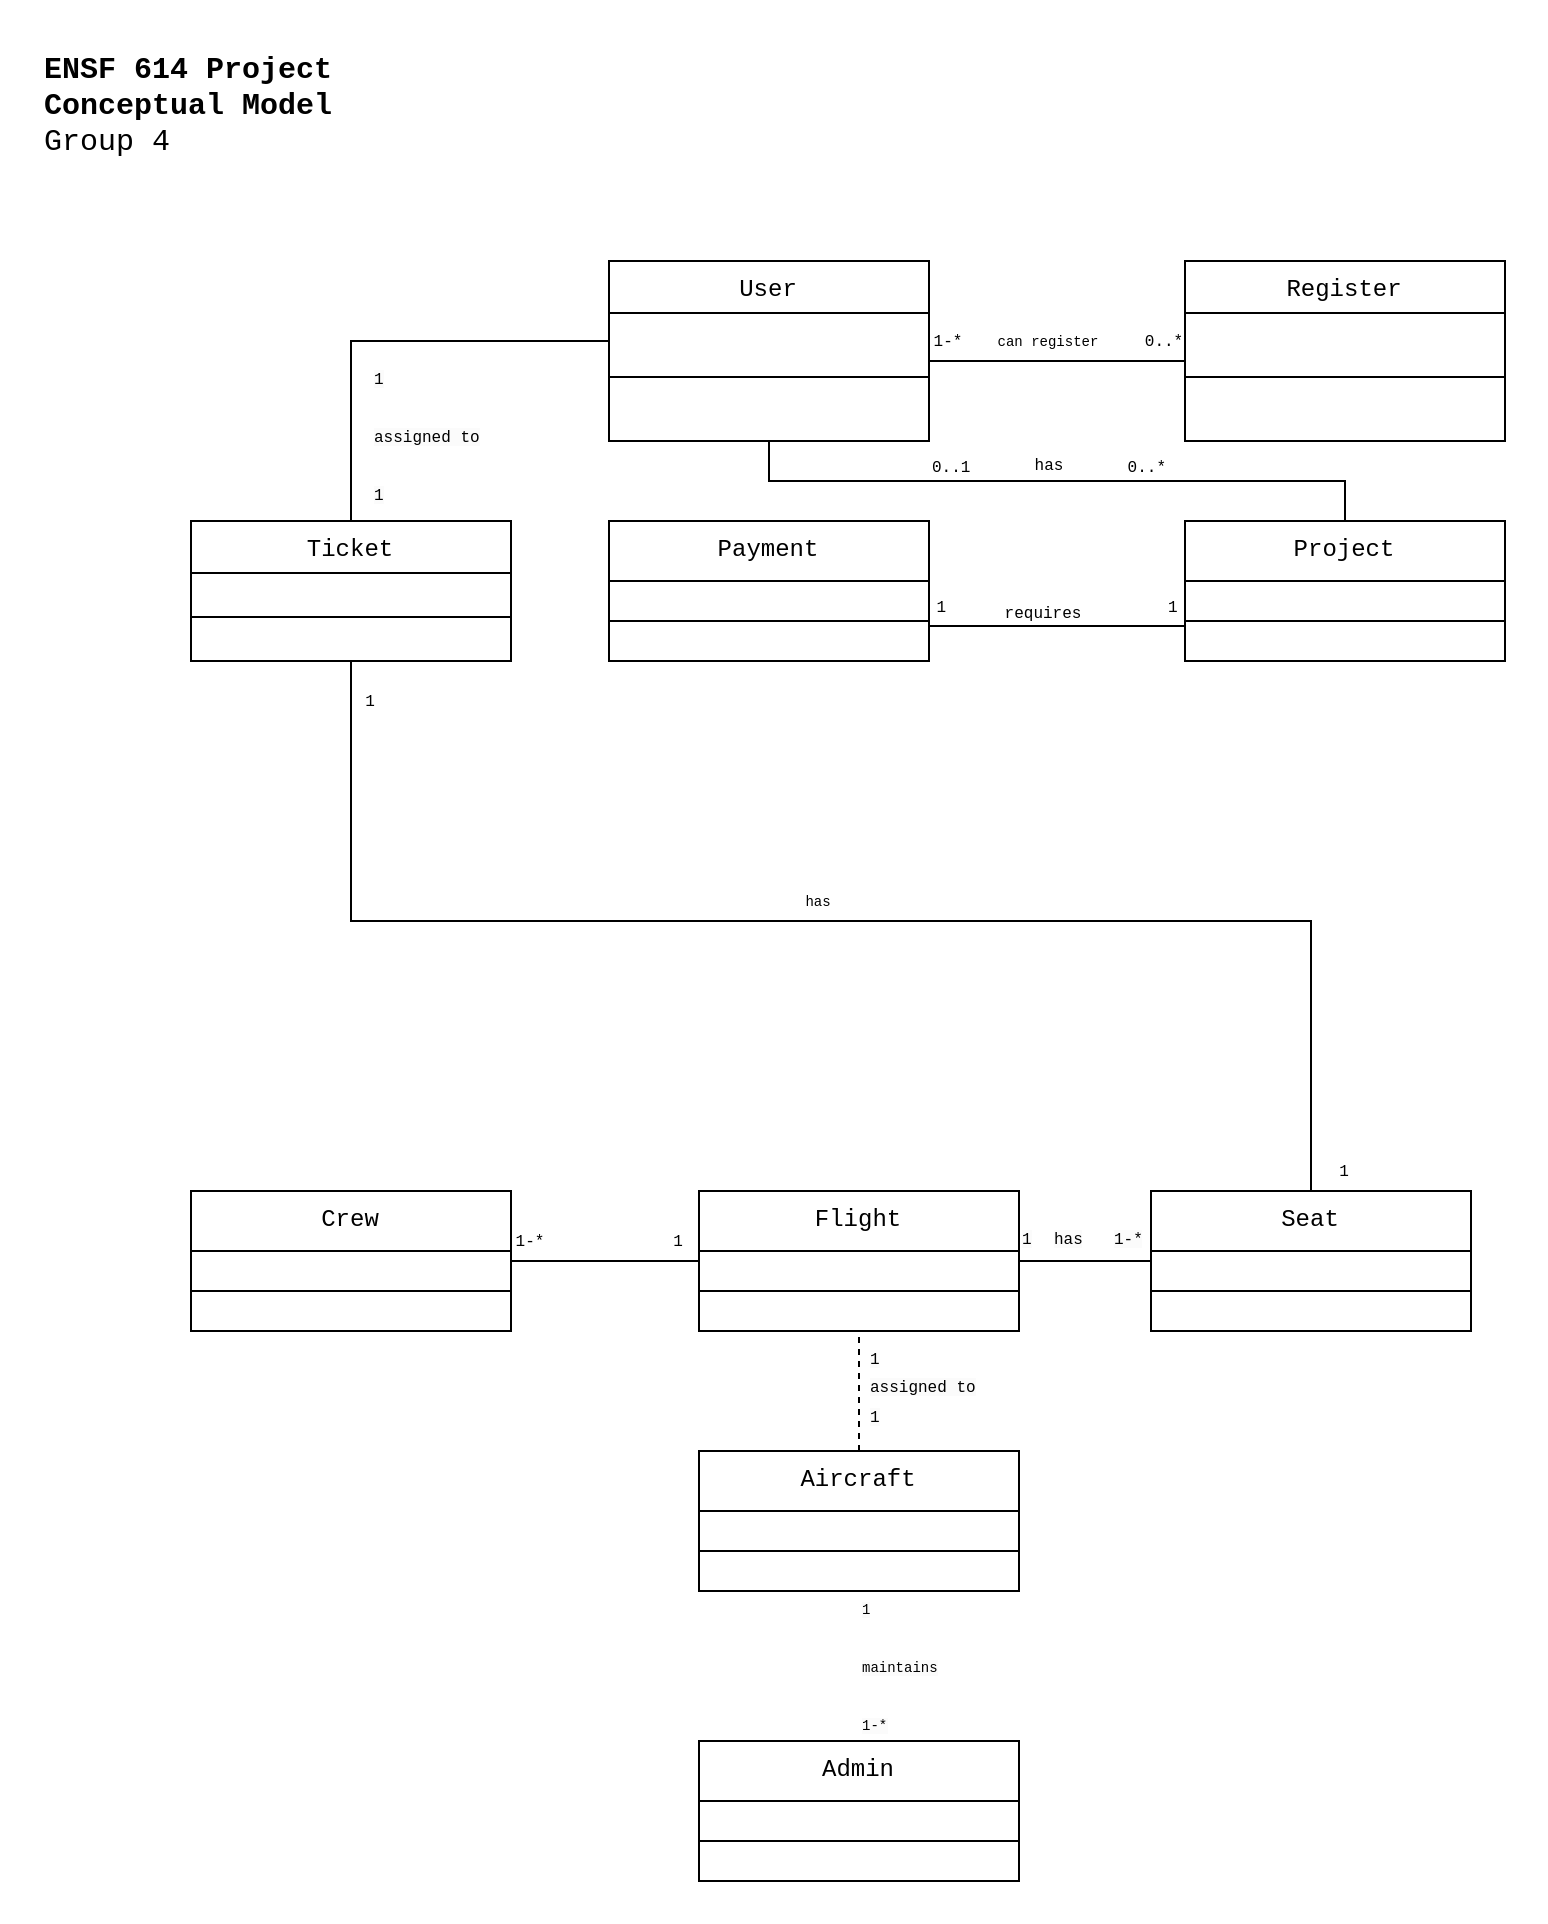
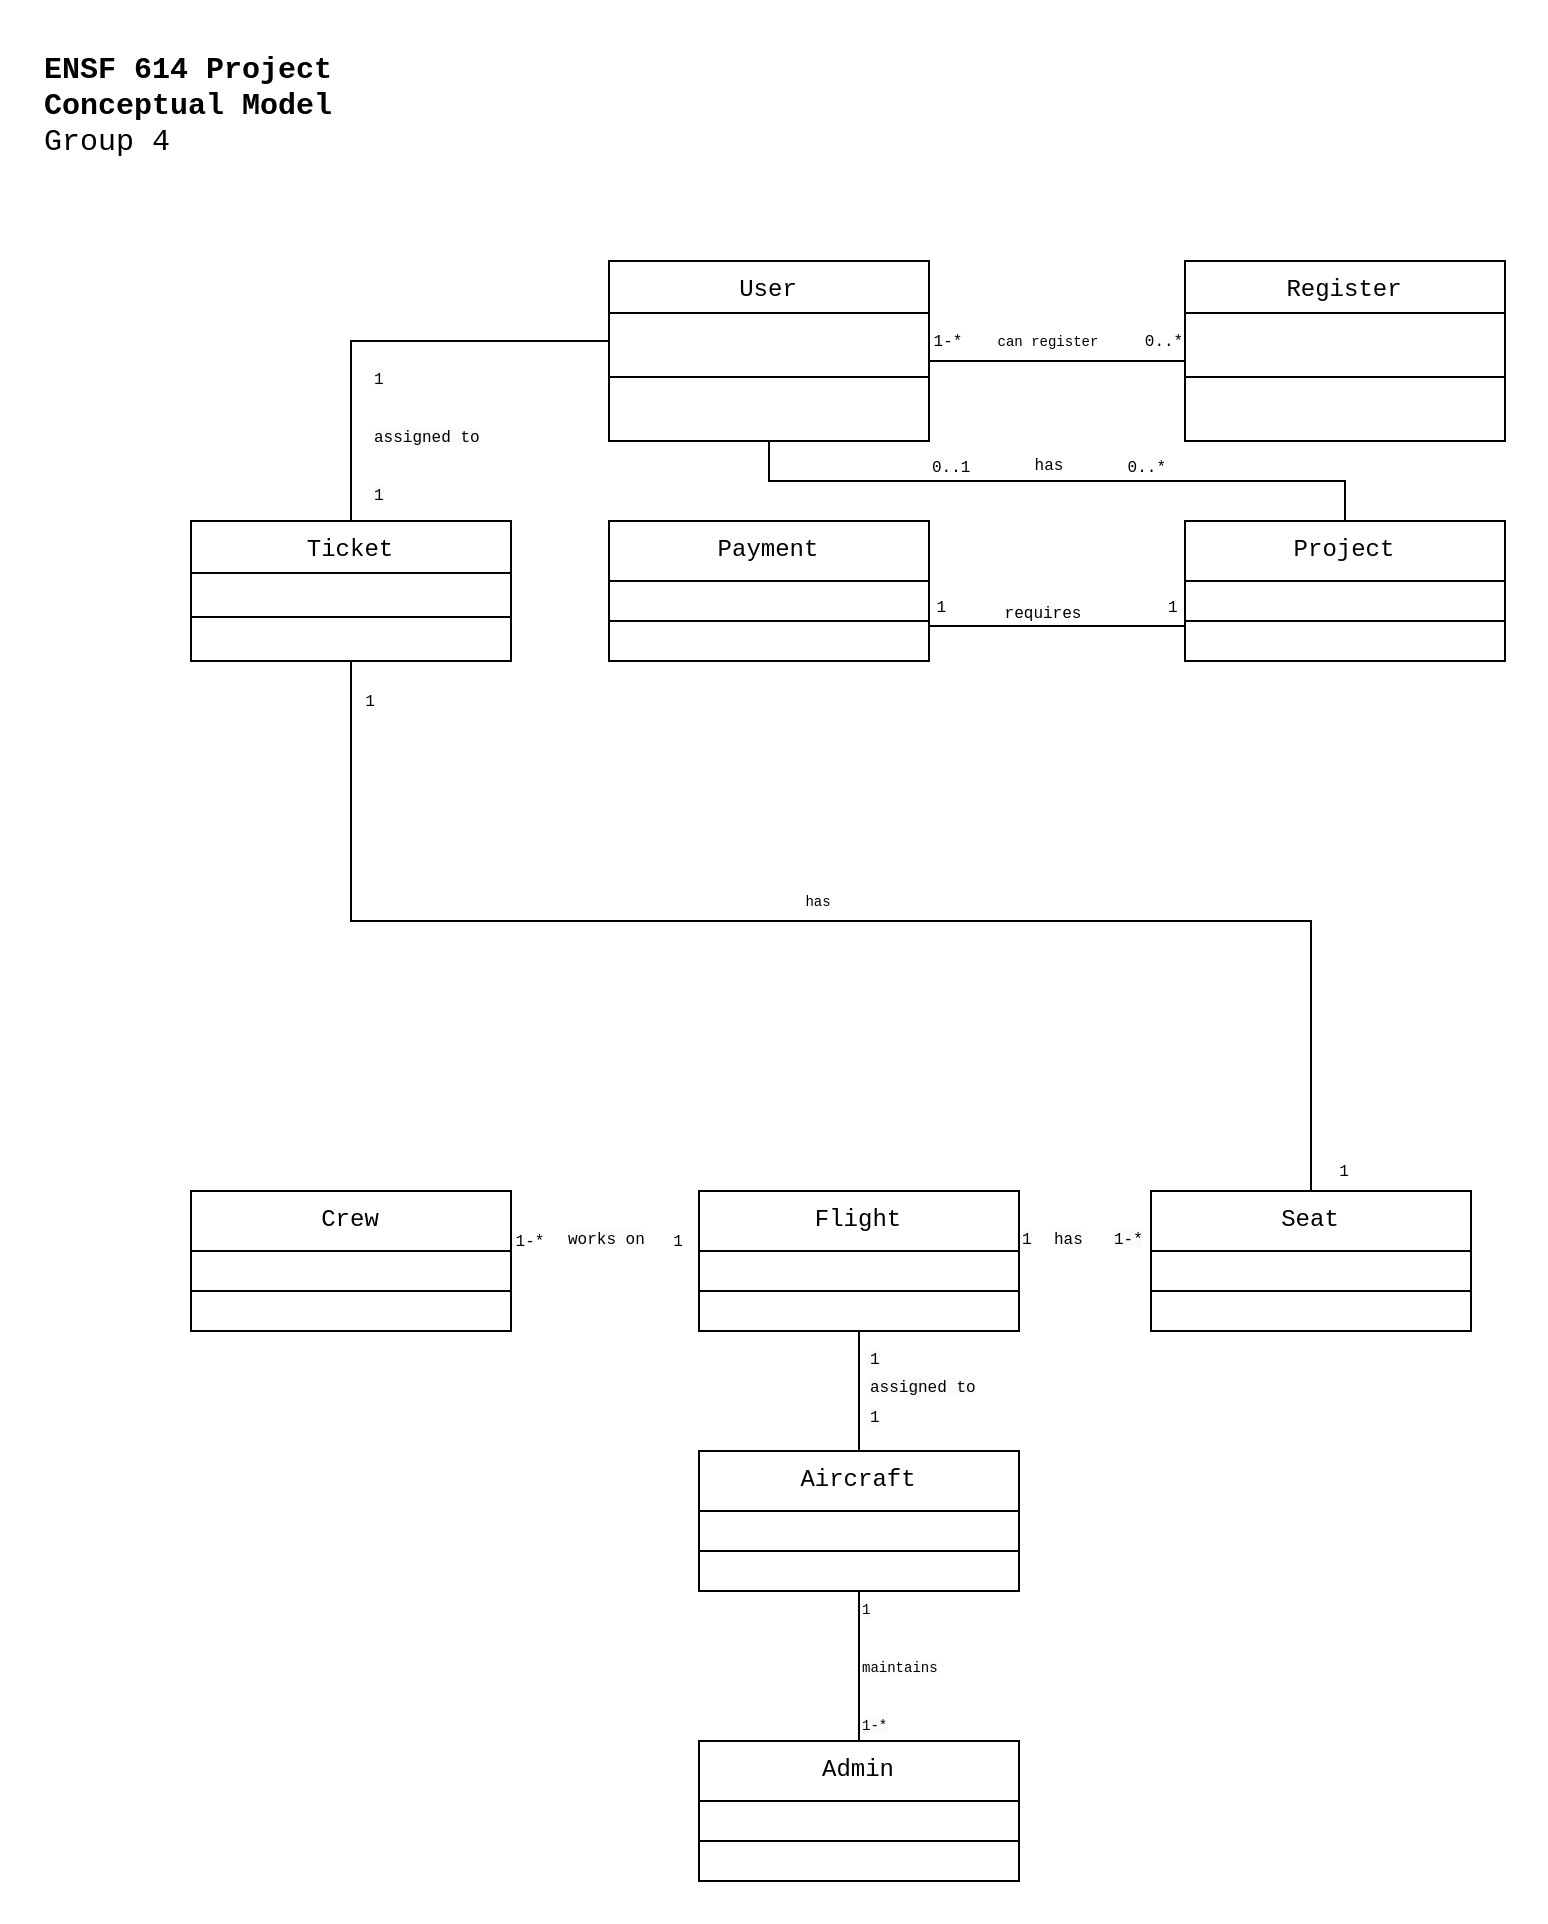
node "works on": added
edge "Crew" -- "Flight": removed
edge "Flight" -- "Seat": removed
edge "Flight" -- "Aircraft": style dashed -> solid
edge "Aircraft" -- "Admin": added
